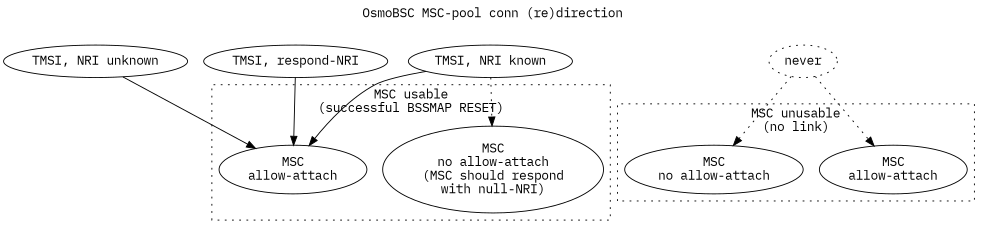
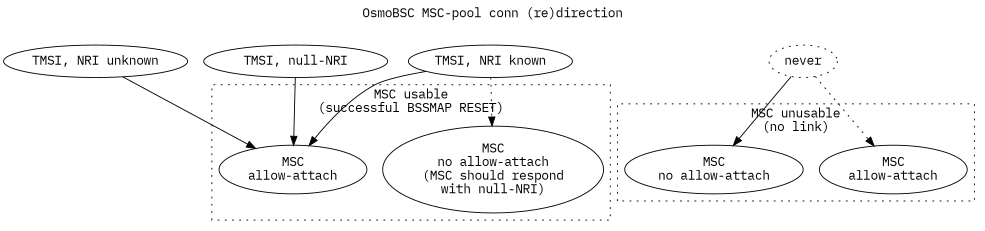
node "TMSI, respond-NRI": label "TMSI, respond-NRI" -> "TMSI, null-NRI"
edge "never" -> "MSC no allow-attach": style dotted -> solid
